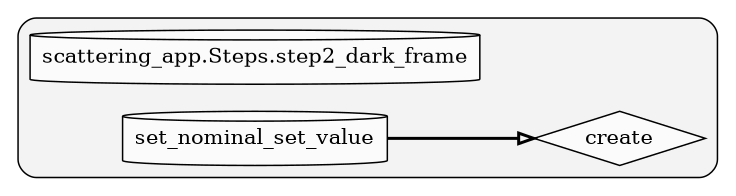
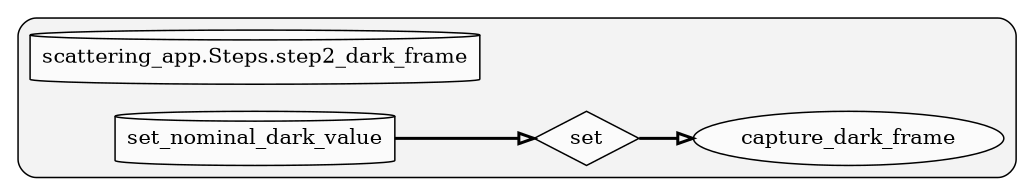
node "set_nominal_set_value": label "set_nominal_set_value" -> "set_nominal_dark_value"
node "create": label "create" -> "set"
node "capture_dark_frame": added
